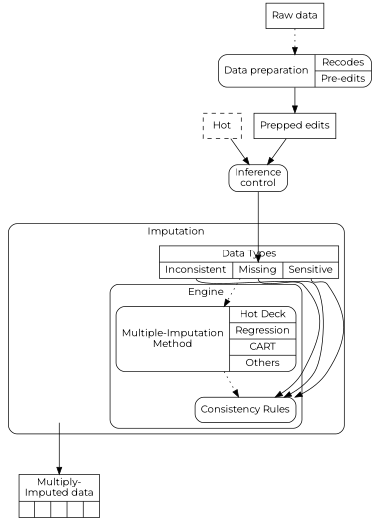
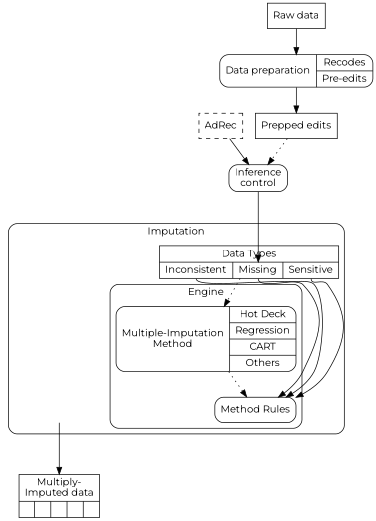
edge "Raw data" -> "Data preparation": style dotted -> solid
node "Hot": label "Hot" -> "AdRec"
edge "Prepped edits" -> "Inference control": style solid -> dotted
node "Consistency Rules": label "Consistency Rules" -> "Method Rules"
